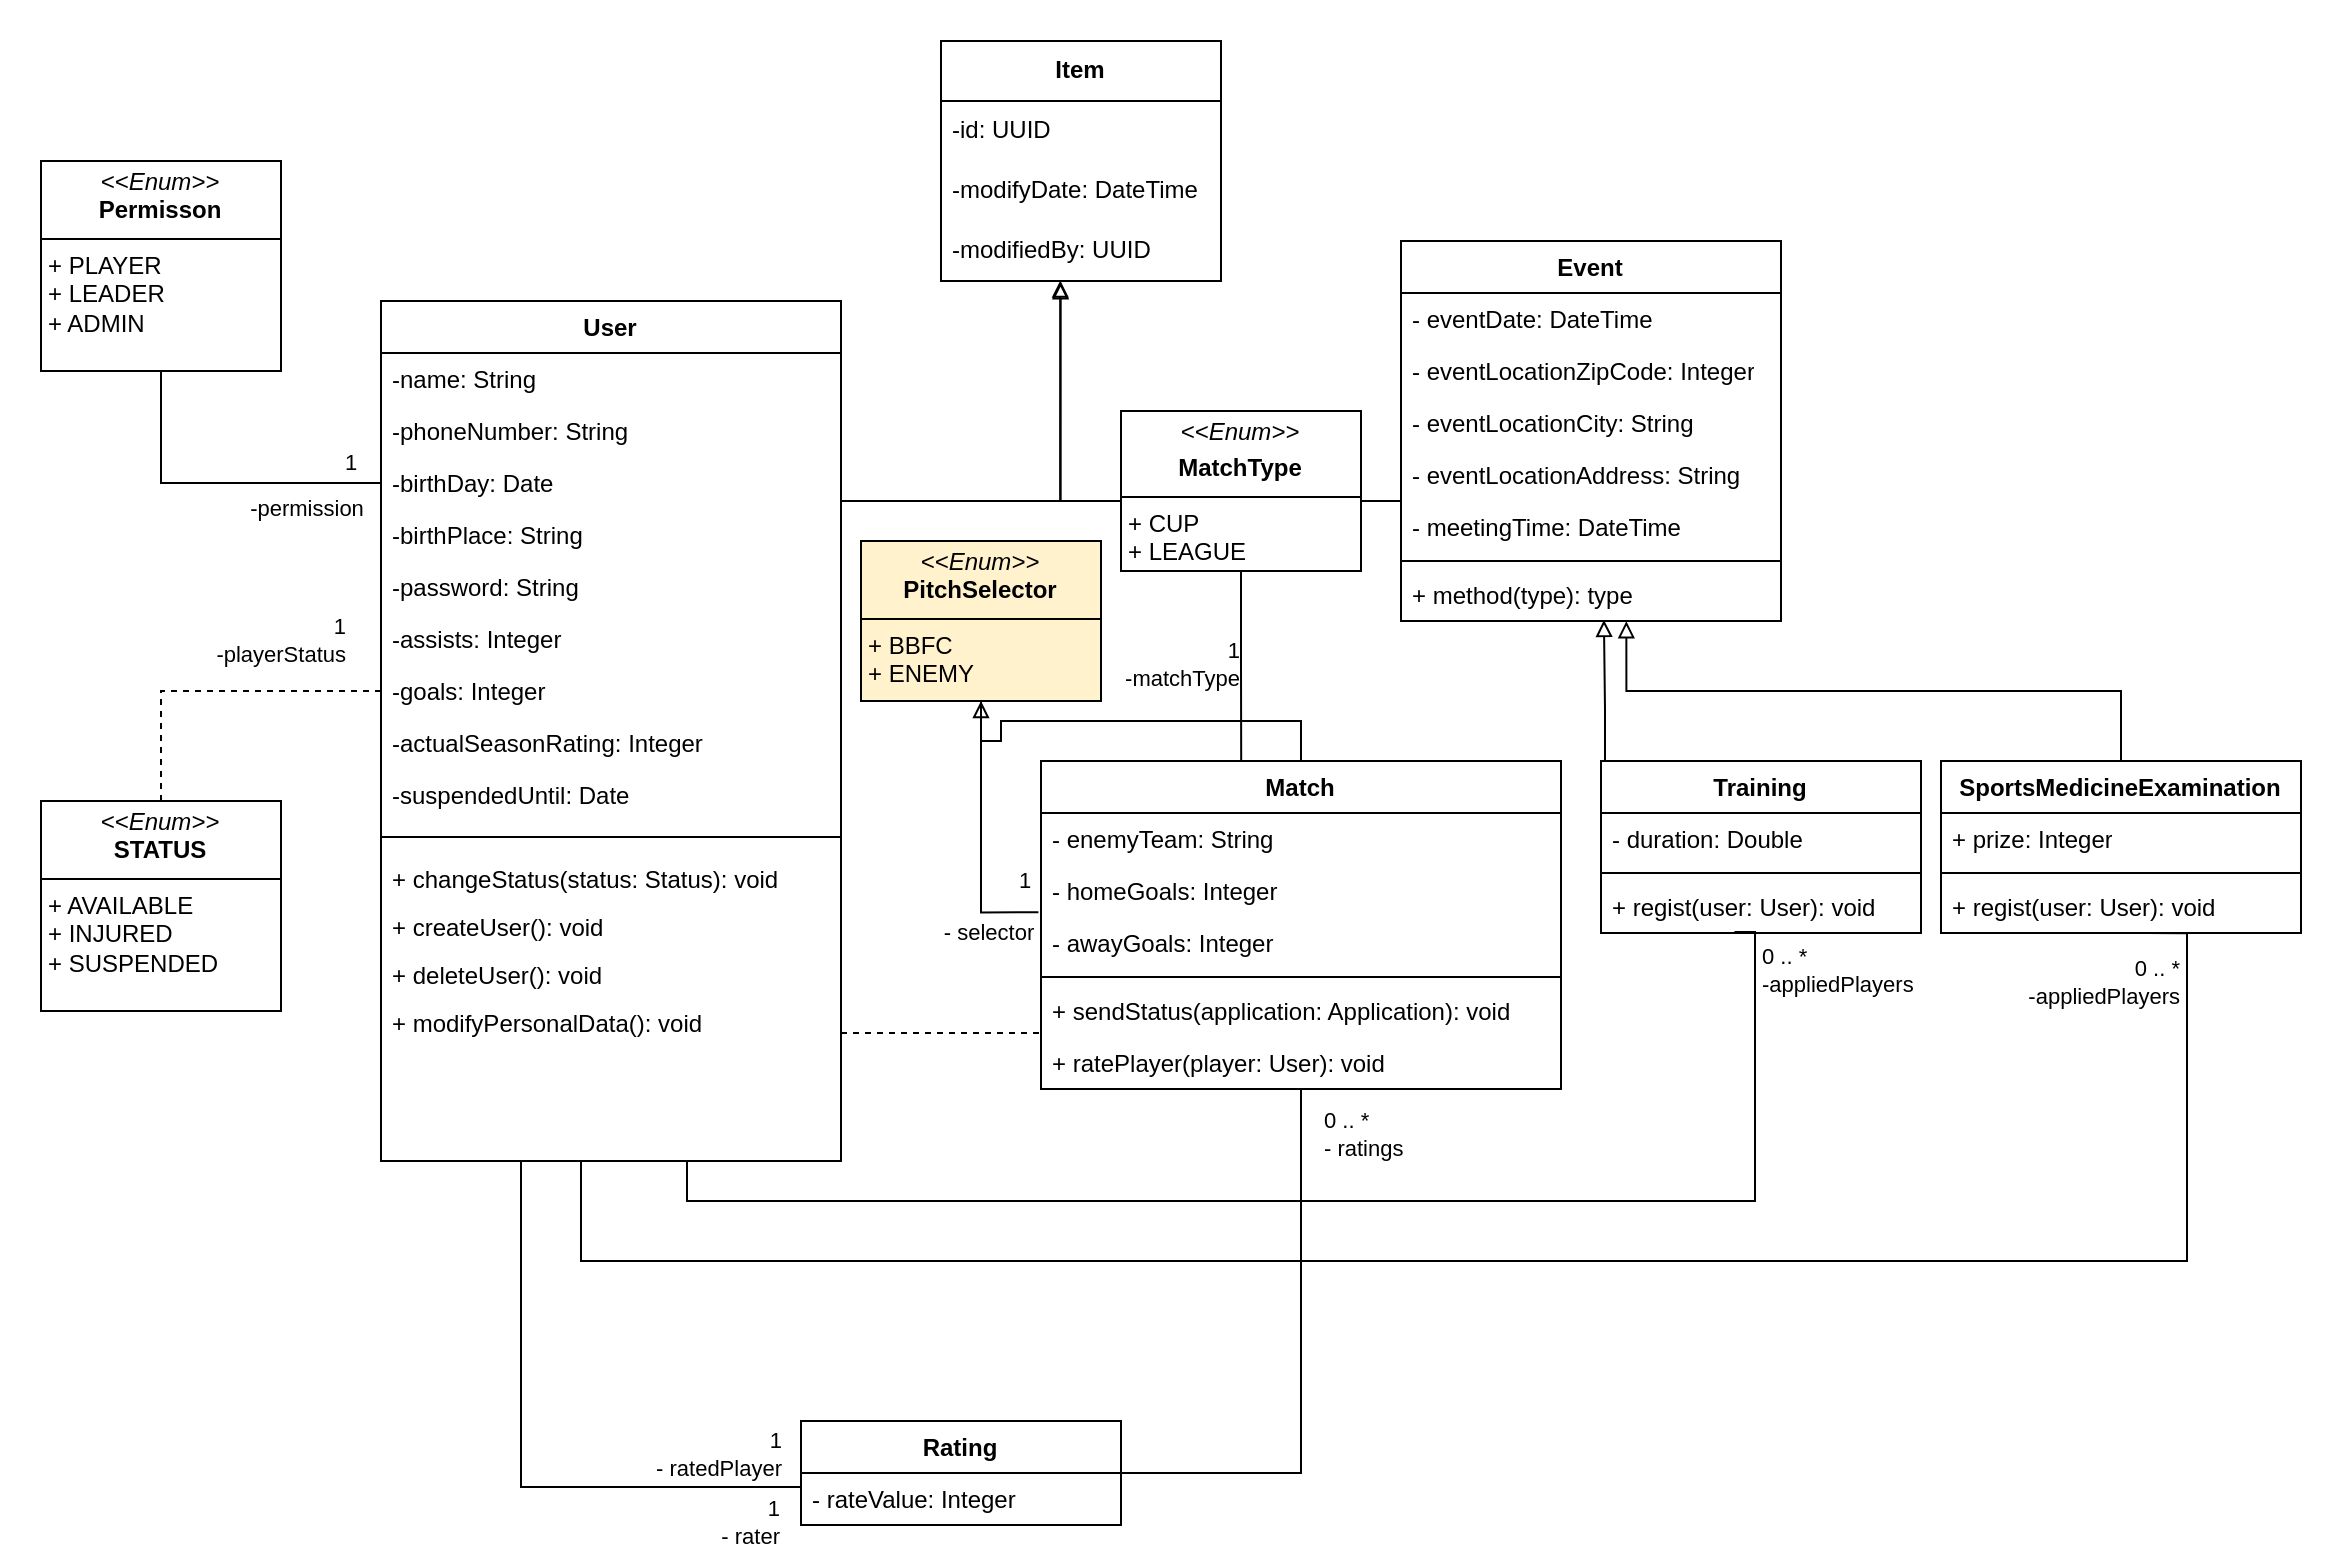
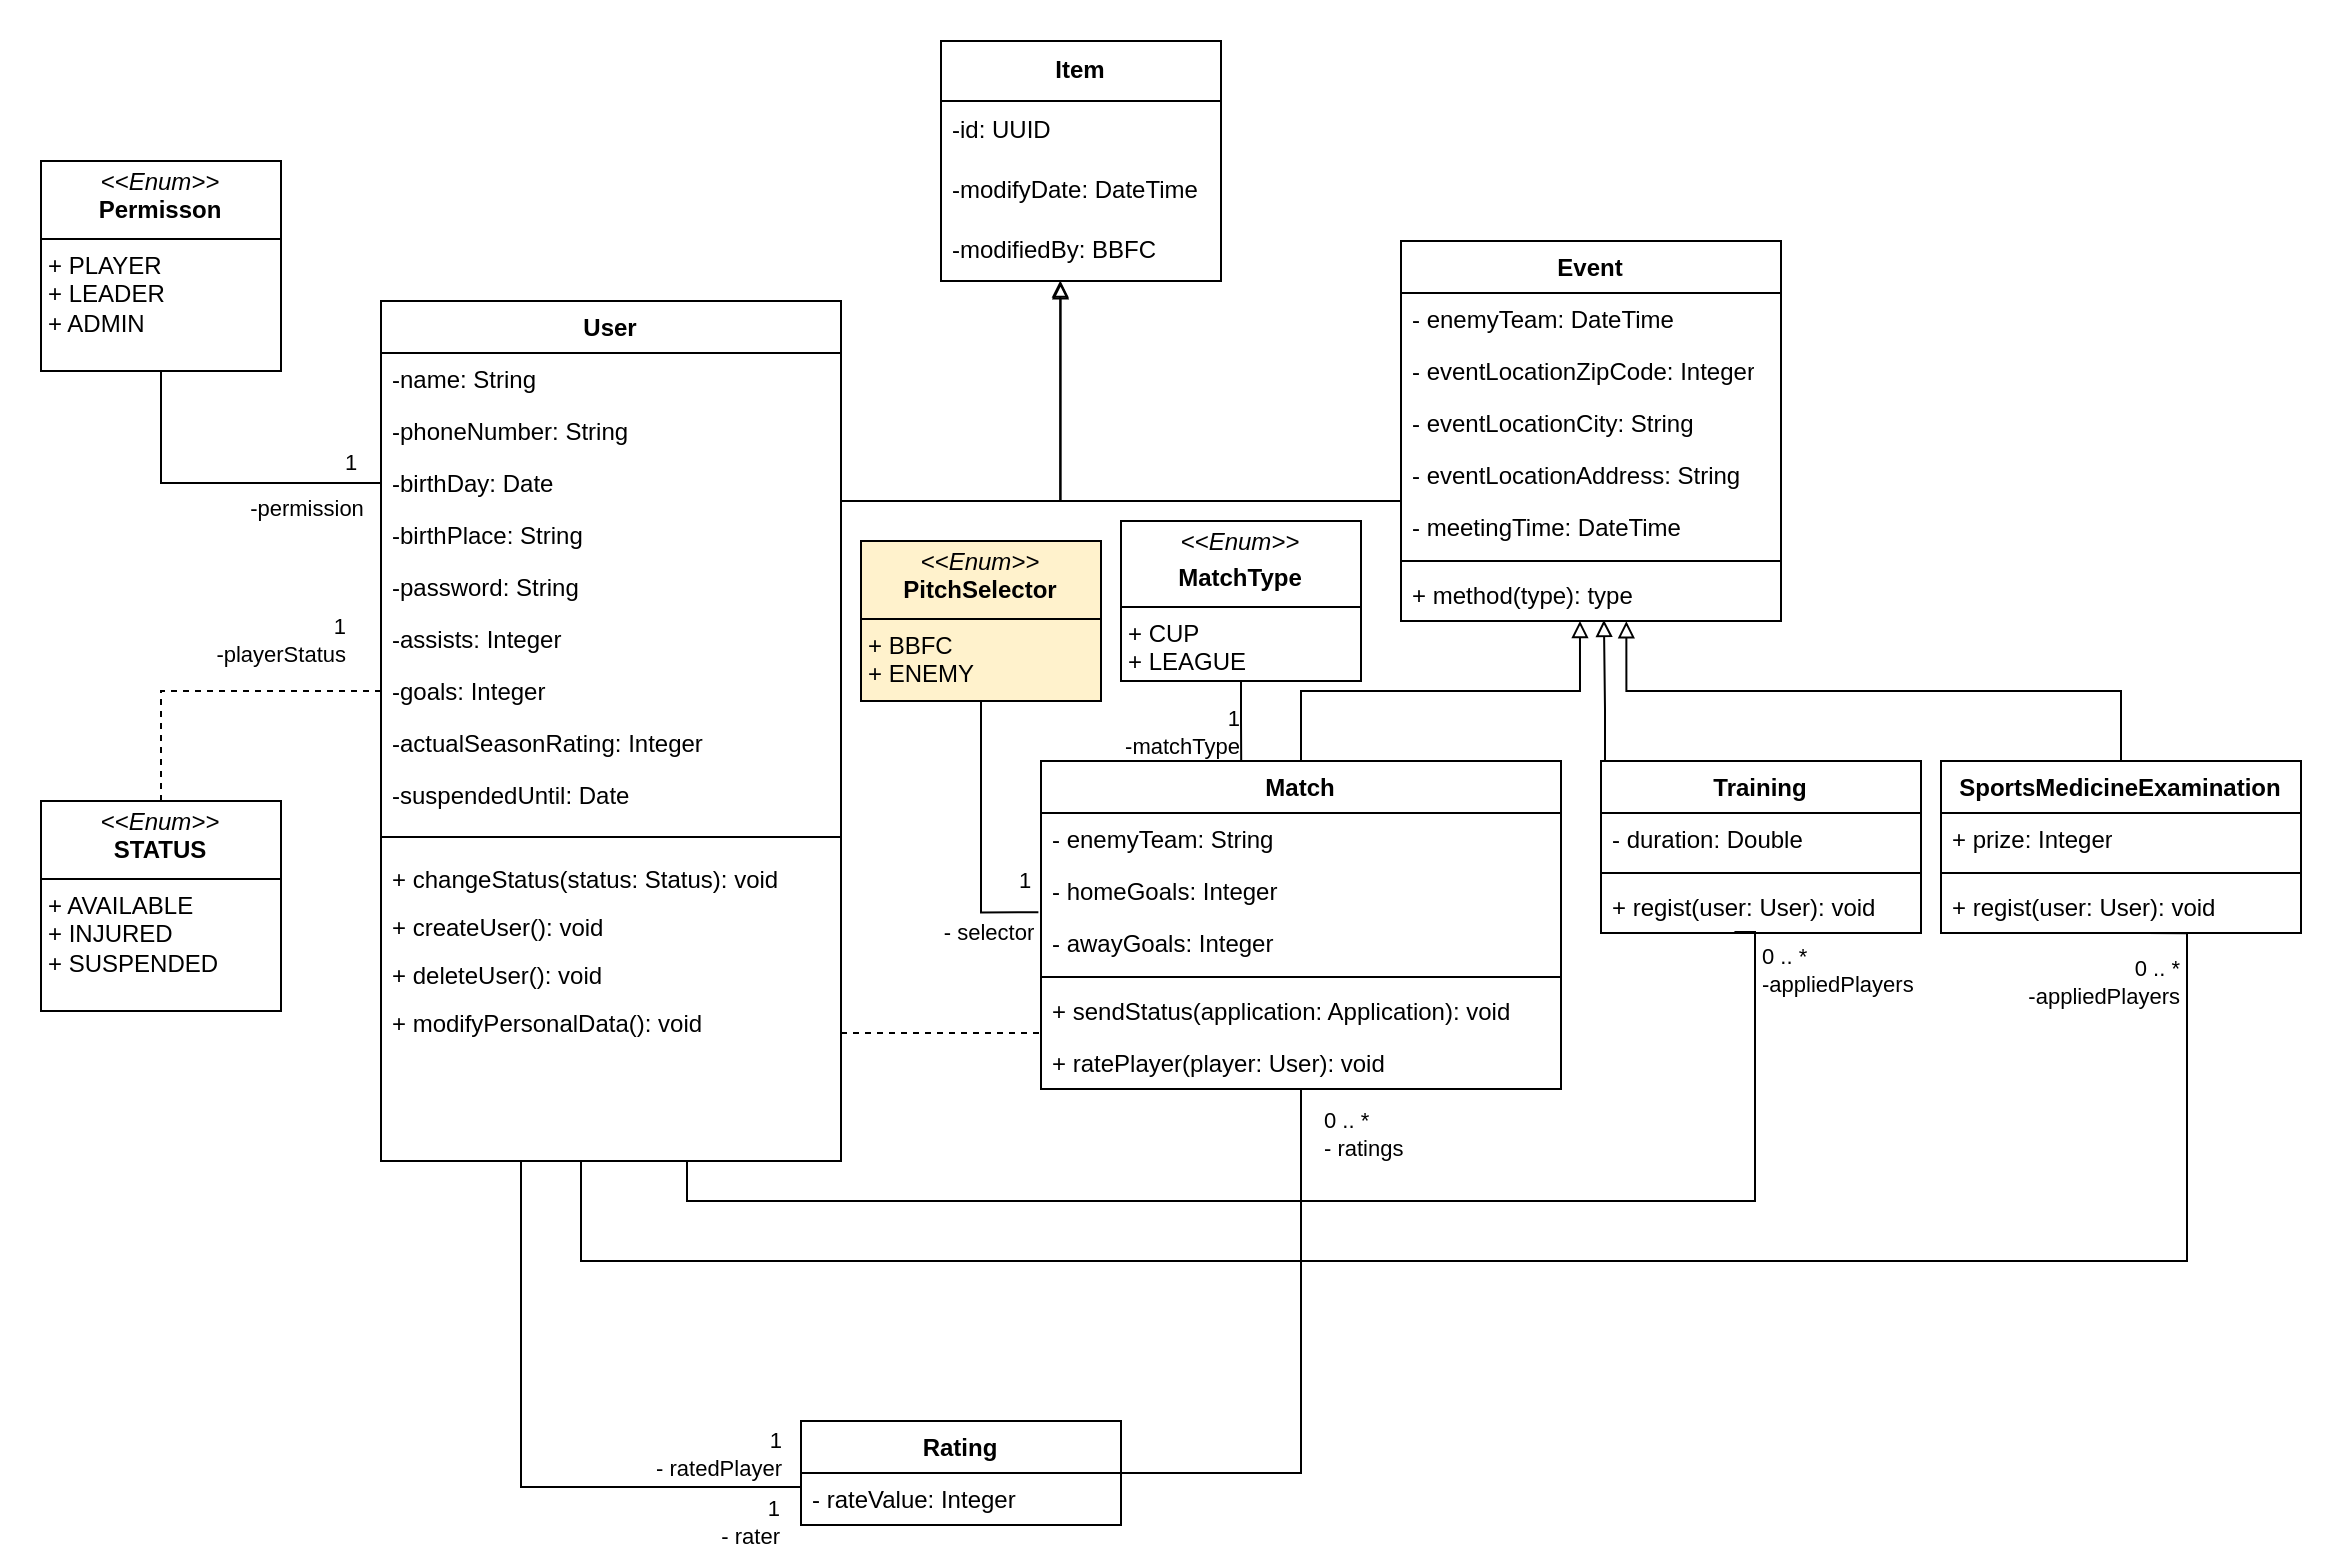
node "-modifiedBy: UUID": label "-modifiedBy: UUID" -> "-modifiedBy: BBFC"
node "- eventDate: DateTime": label "- eventDate: DateTime" -> "- enemyTeam: DateTime"
node "<<Enum>> MatchType + CUP + LEAGUE": moved (1241, 491) -> (1241, 601)
edge "Match" -> "<<Enum>> PitchSelector + BBFC + ENEMY": now "Match" -> "+ method(type): type"
